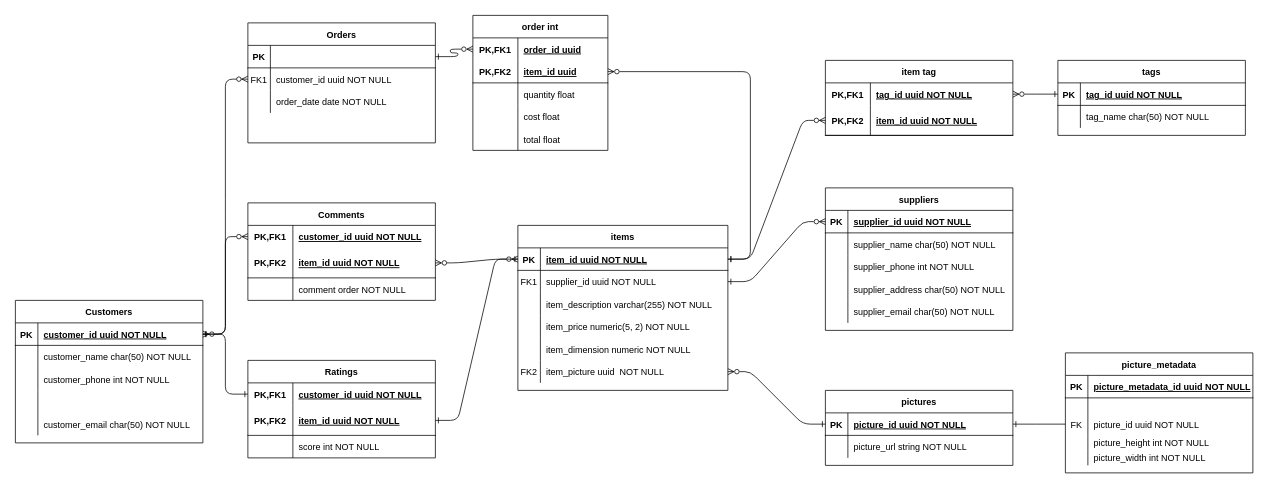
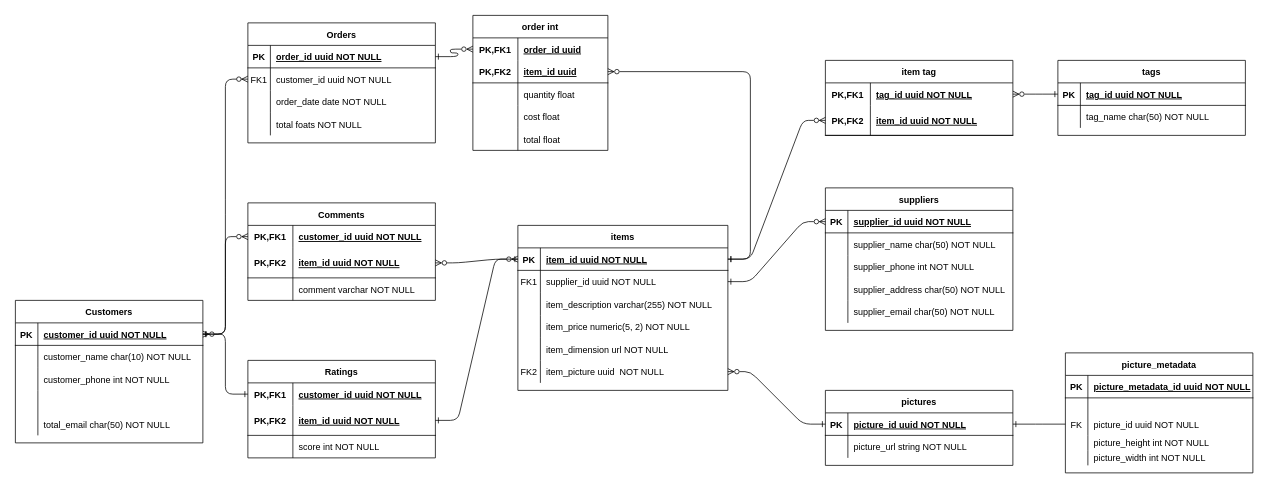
node "order_id uuid NOT NULL": added
node "total foats NOT NULL": added
node "comment order NOT NULL": label "comment order NOT NULL" -> "comment varchar NOT NULL"
node "item_dimension numeric NOT NULL": label "item_dimension numeric NOT NULL" -> "item_dimension url NOT NULL"
node "customer_name char(50) NOT NULL": label "customer_name char(50) NOT NULL" -> "customer_name char(10) NOT NULL"
node "customer_email char(50) NOT NULL": label "customer_email char(50) NOT NULL" -> "total_email char(50) NOT NULL"
